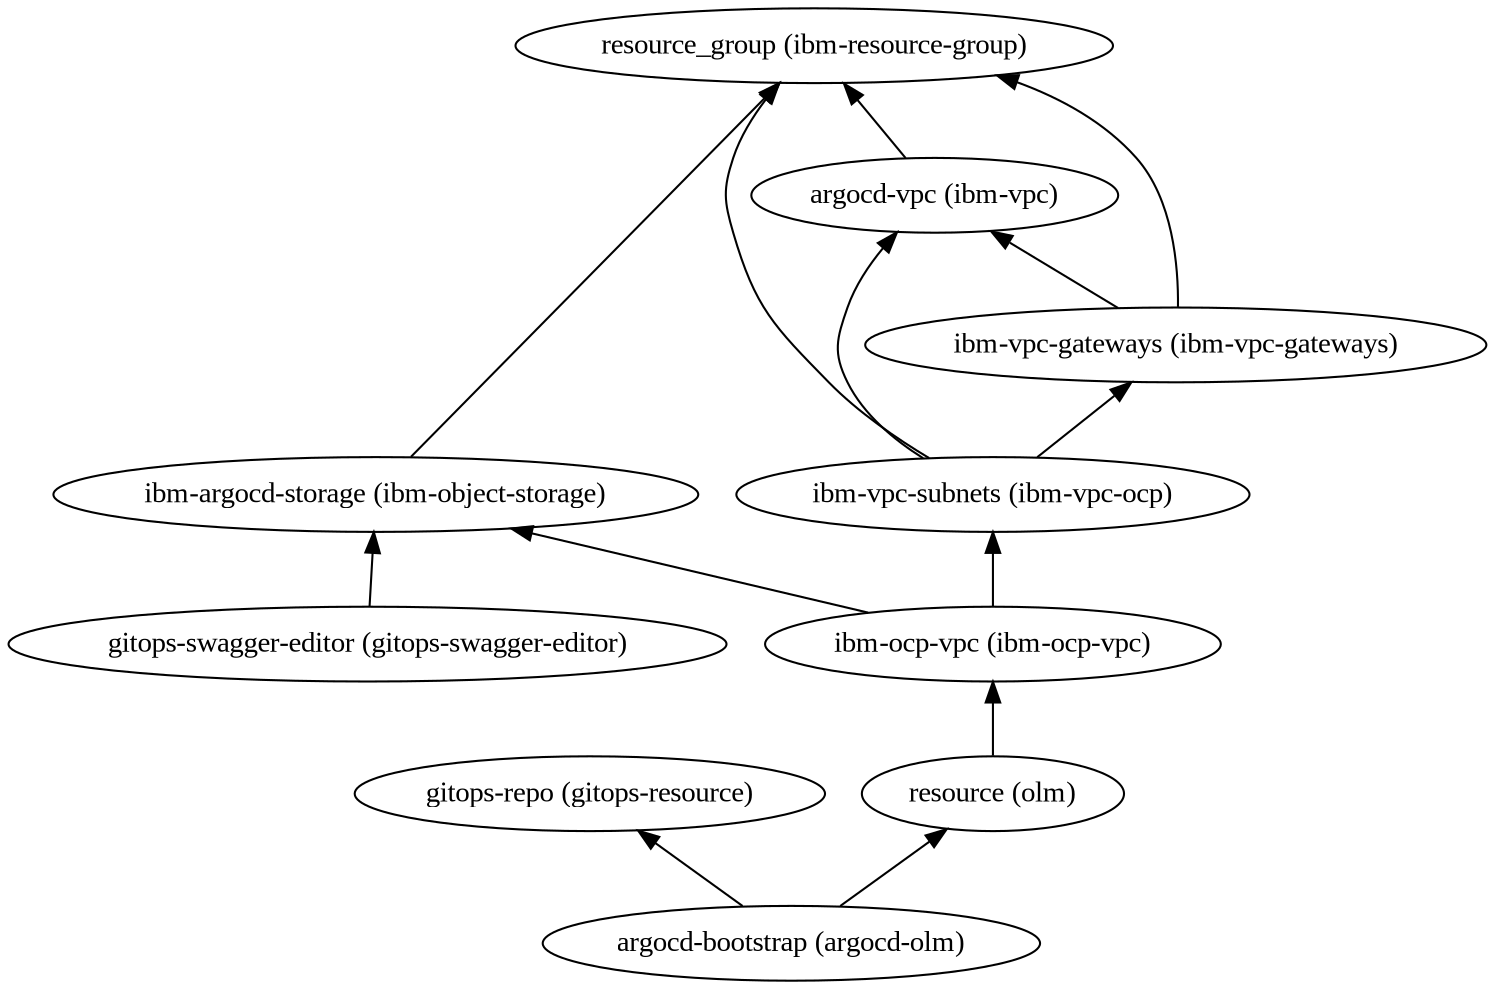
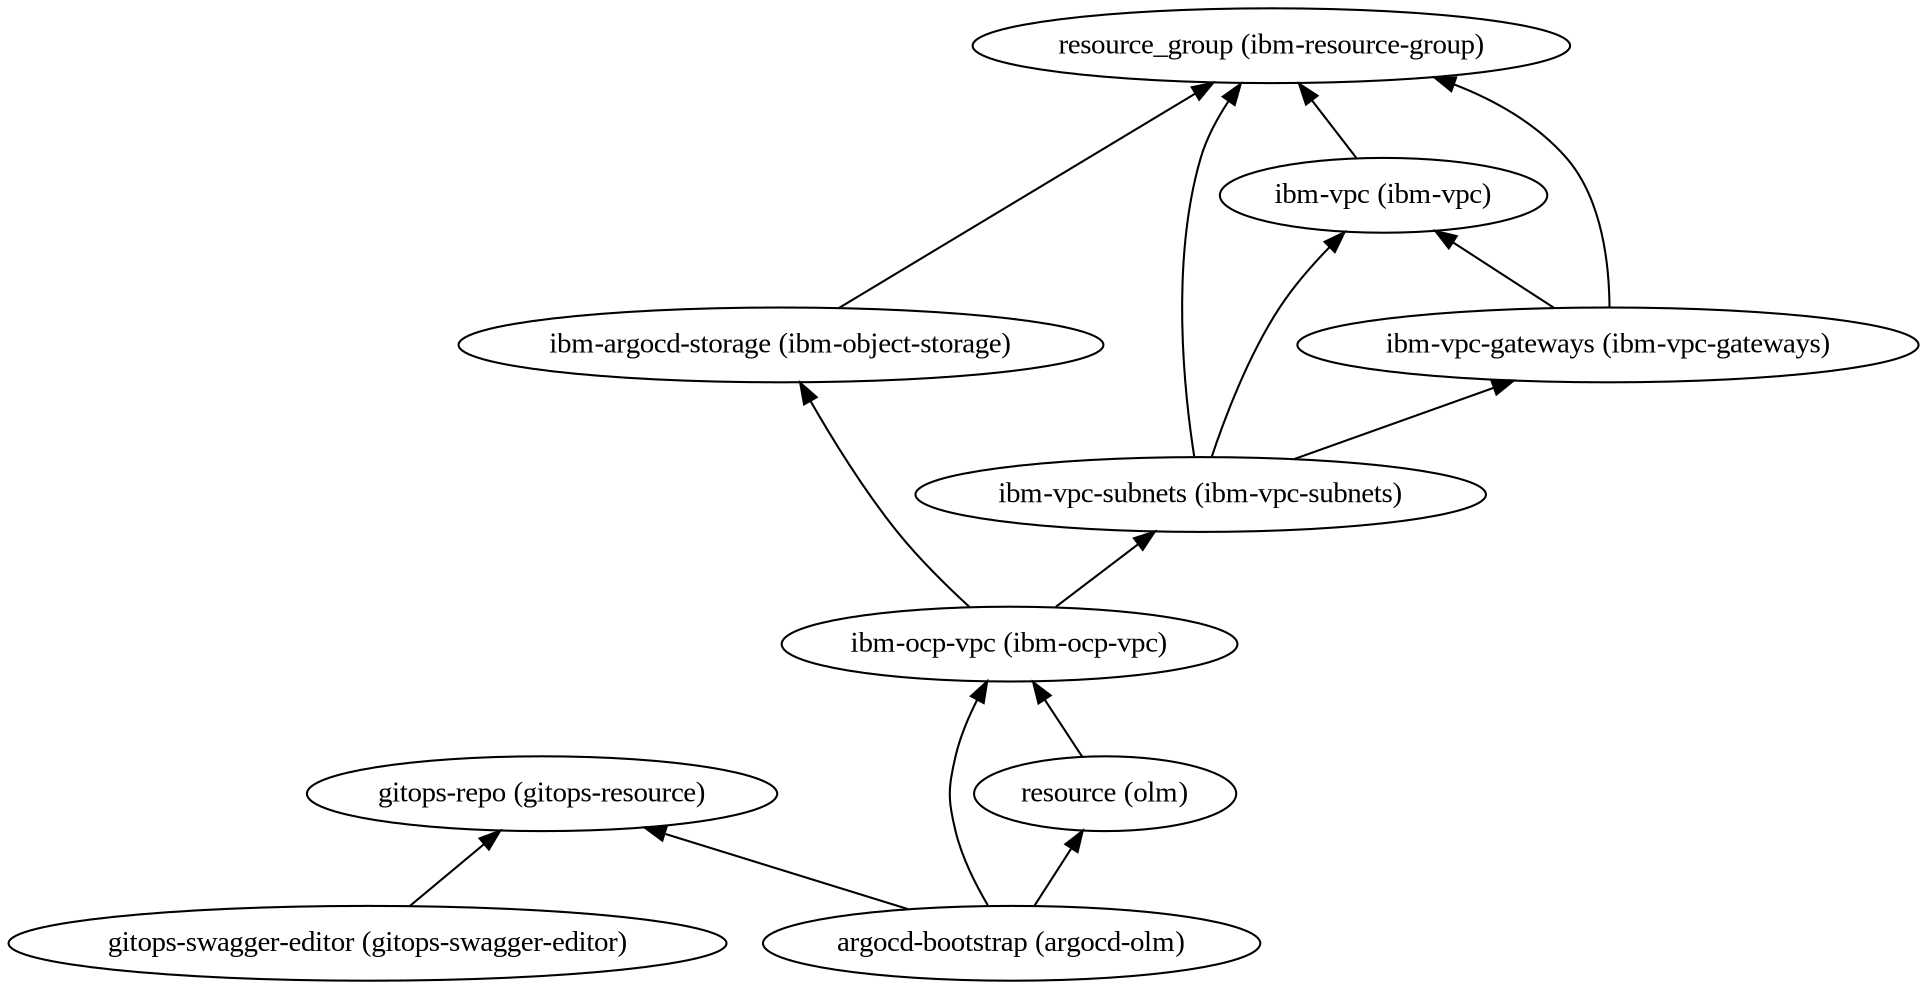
node "argocd-vpc (ibm-vpc)": label "argocd-vpc (ibm-vpc)" -> "ibm-vpc (ibm-vpc)"
node "ibm-vpc-subnets (ibm-vpc-ocp)": label "ibm-vpc-subnets (ibm-vpc-ocp)" -> "ibm-vpc-subnets (ibm-vpc-subnets)"
edge "gitops-swagger-editor (gitops-swagger-editor)" -> "ibm-argocd-storage (ibm-object-storage)": now "gitops-swagger-editor (gitops-swagger-editor)" -> "gitops-repo (gitops-resource)"
edge "argocd-bootstrap (argocd-olm)" -> "ibm-ocp-vpc (ibm-ocp-vpc)": added
